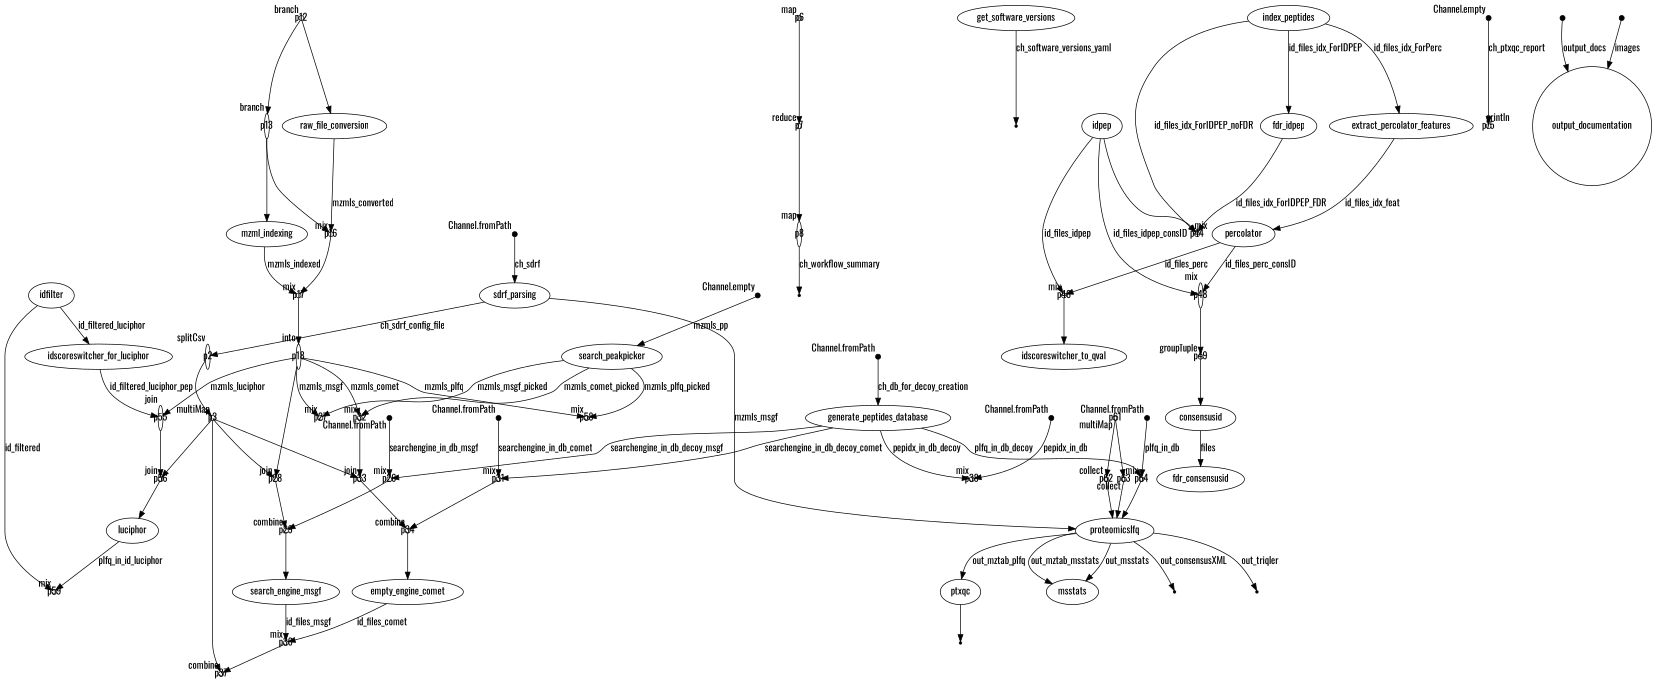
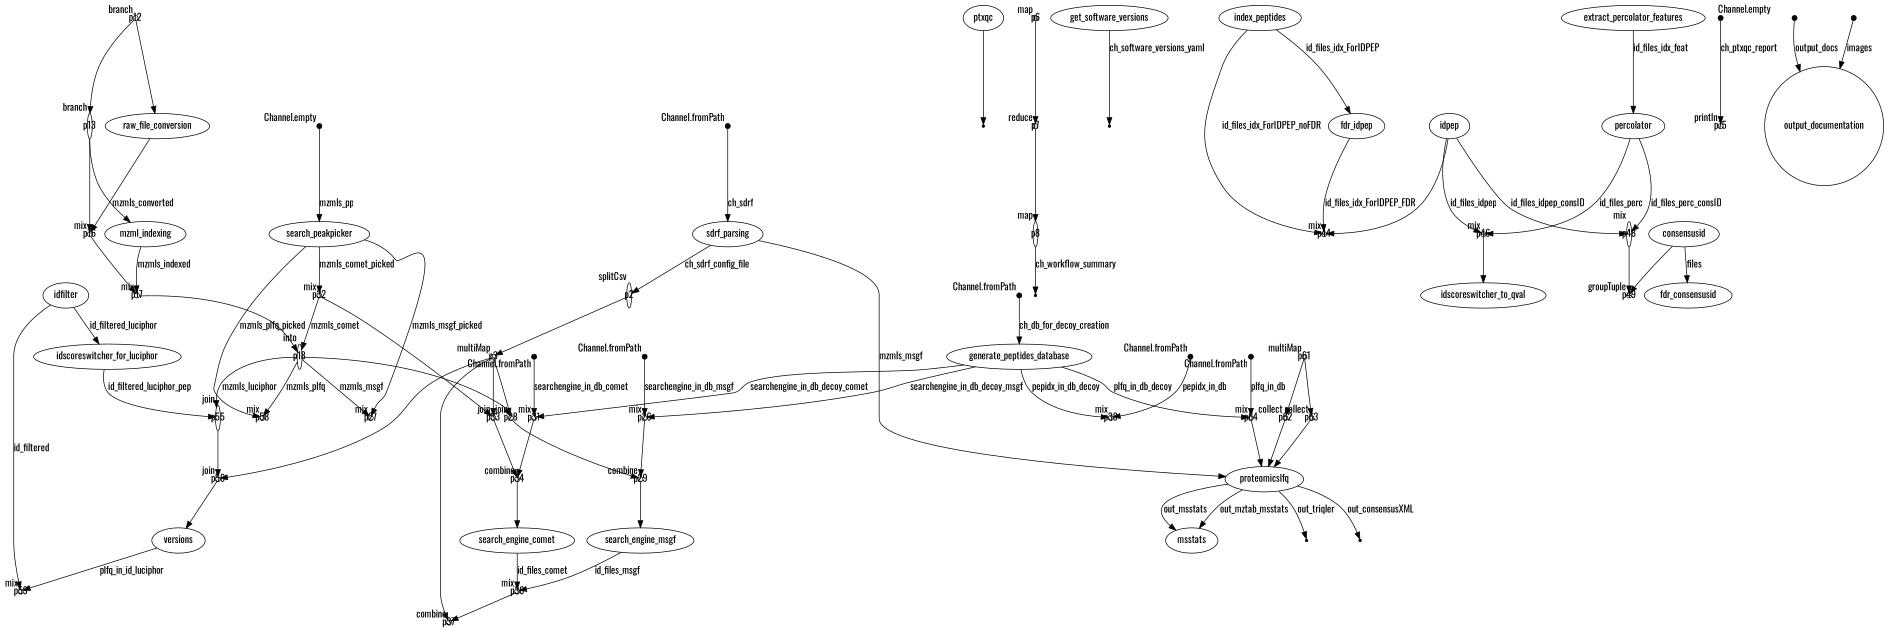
edge "index_peptides" -> "extract_percolator_features": removed, label "id_files_idx_ForPerc"
edge "p18 into" -> "p32 mix": reversed
edge "p49 groupTuple" -> "consensusid": reversed
node "luciphor": label "luciphor" -> "versions"
edge "proteomicslfq" -> "ptxqc": removed, label "out_mztab_plfq"
node "empty_engine_comet": label "empty_engine_comet" -> "search_engine_comet"
